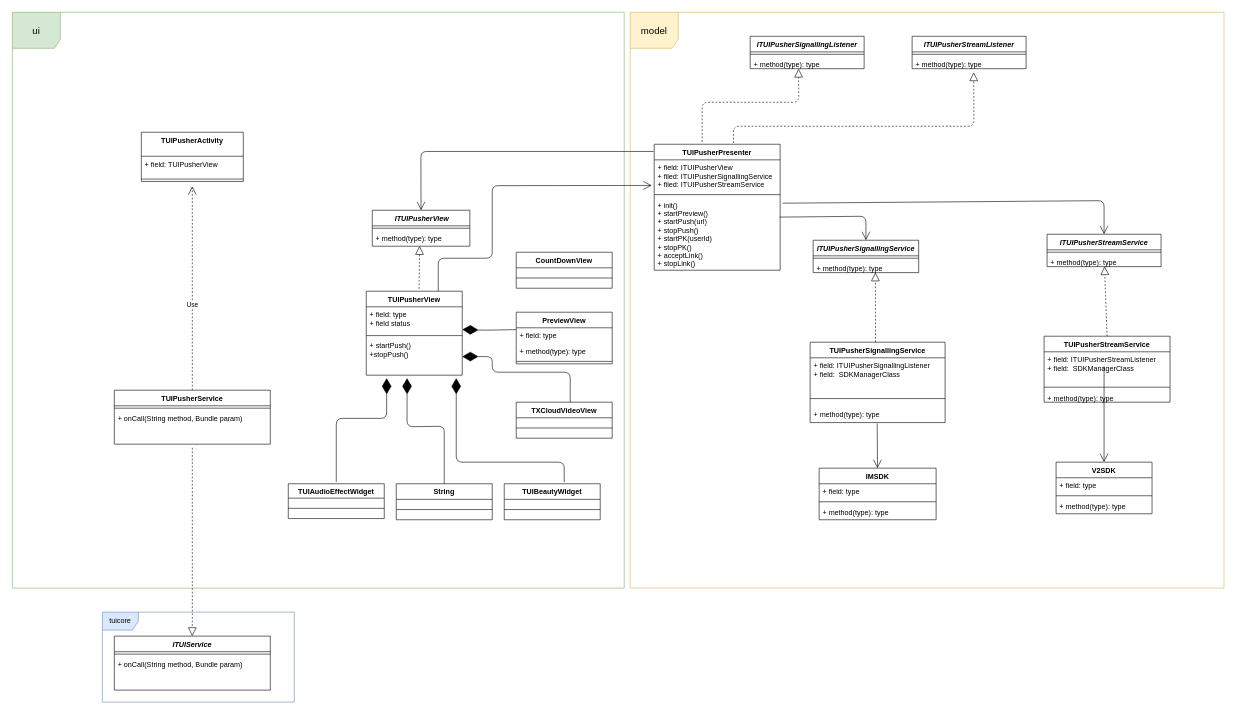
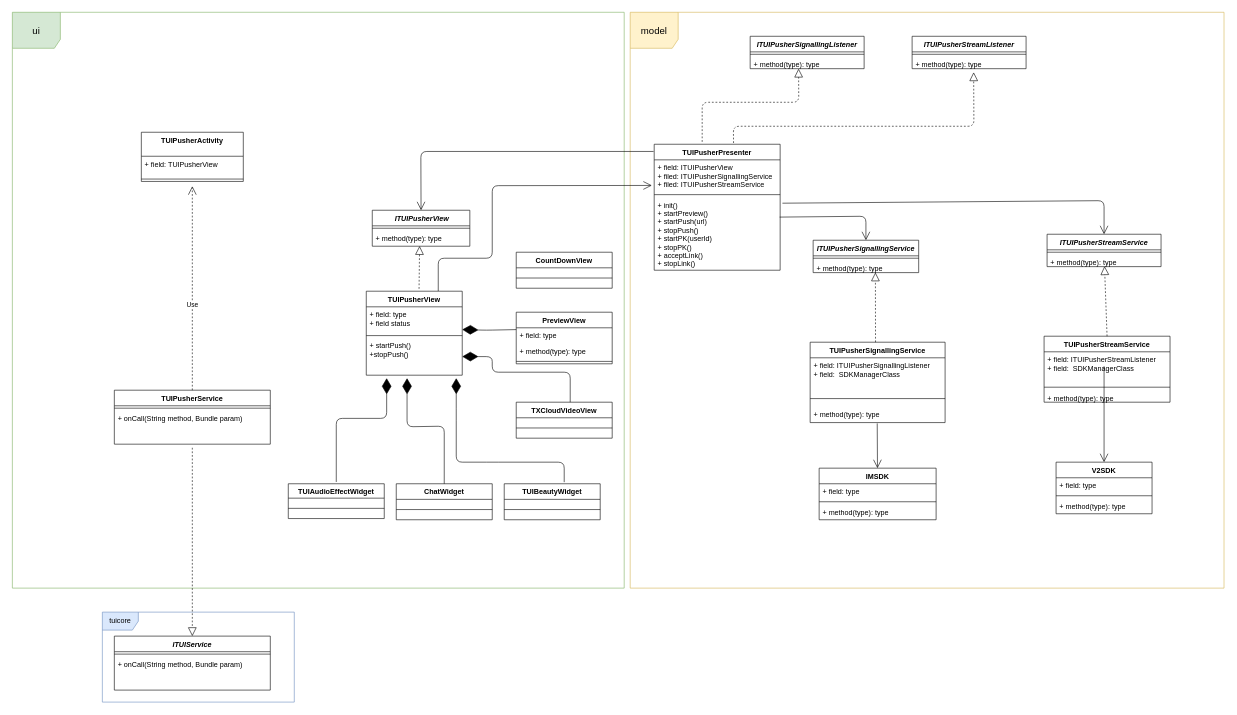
node "String": label "String" -> "ChatWidget"
